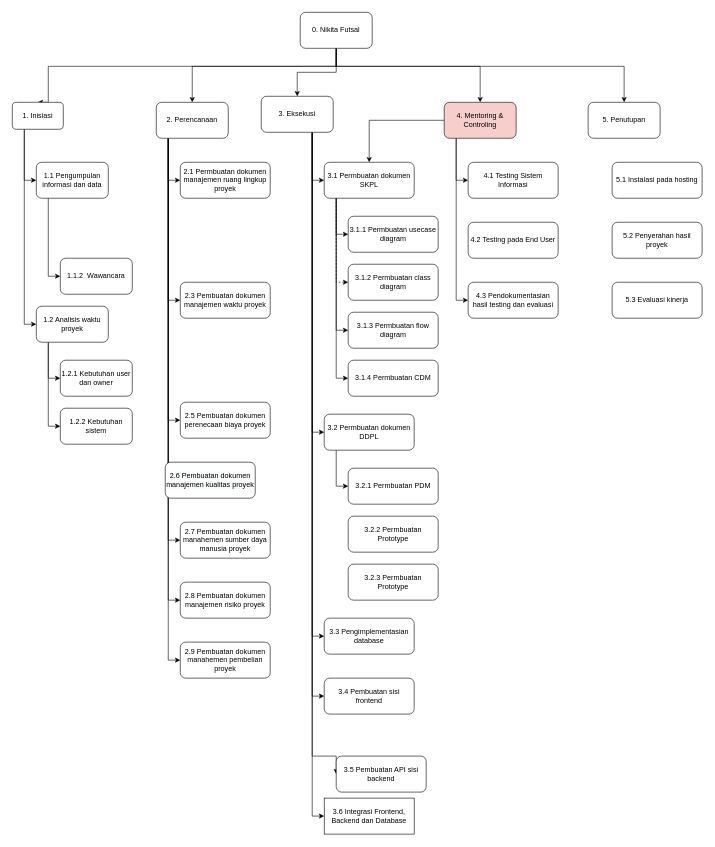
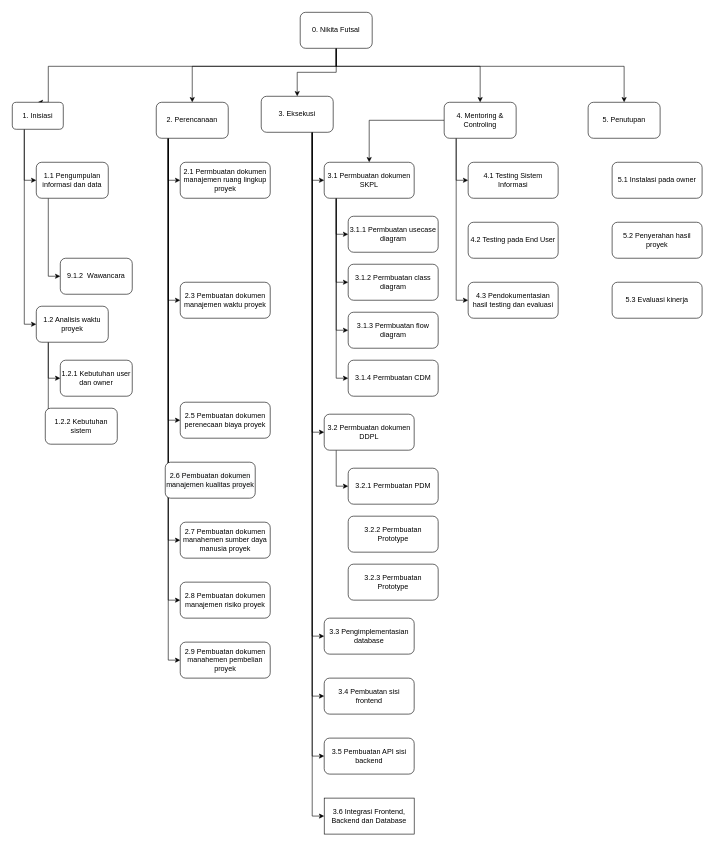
node "4. Mentoring & Controling": fillcolor #f8cecc -> #ffffff
node "5.1 Instalasi pada hosting": label "5.1 Instalasi pada hosting" -> "5.1 Instalasi pada owner"
node "1.1.2 Wawancara": label "1.1.2 Wawancara" -> "9.1.2 Wawancara"
edge "3.1 Permbuatan dokumen SKPL" -> "3.1.2 Permbuatan class diagram": style dashed -> solid
node "1.2.2 Kebutuhan sistem": moved (96, 426) -> (81, 426)
node "3.5 Pembuatan API sisi backend": moved (381, 774) -> (369, 756)
